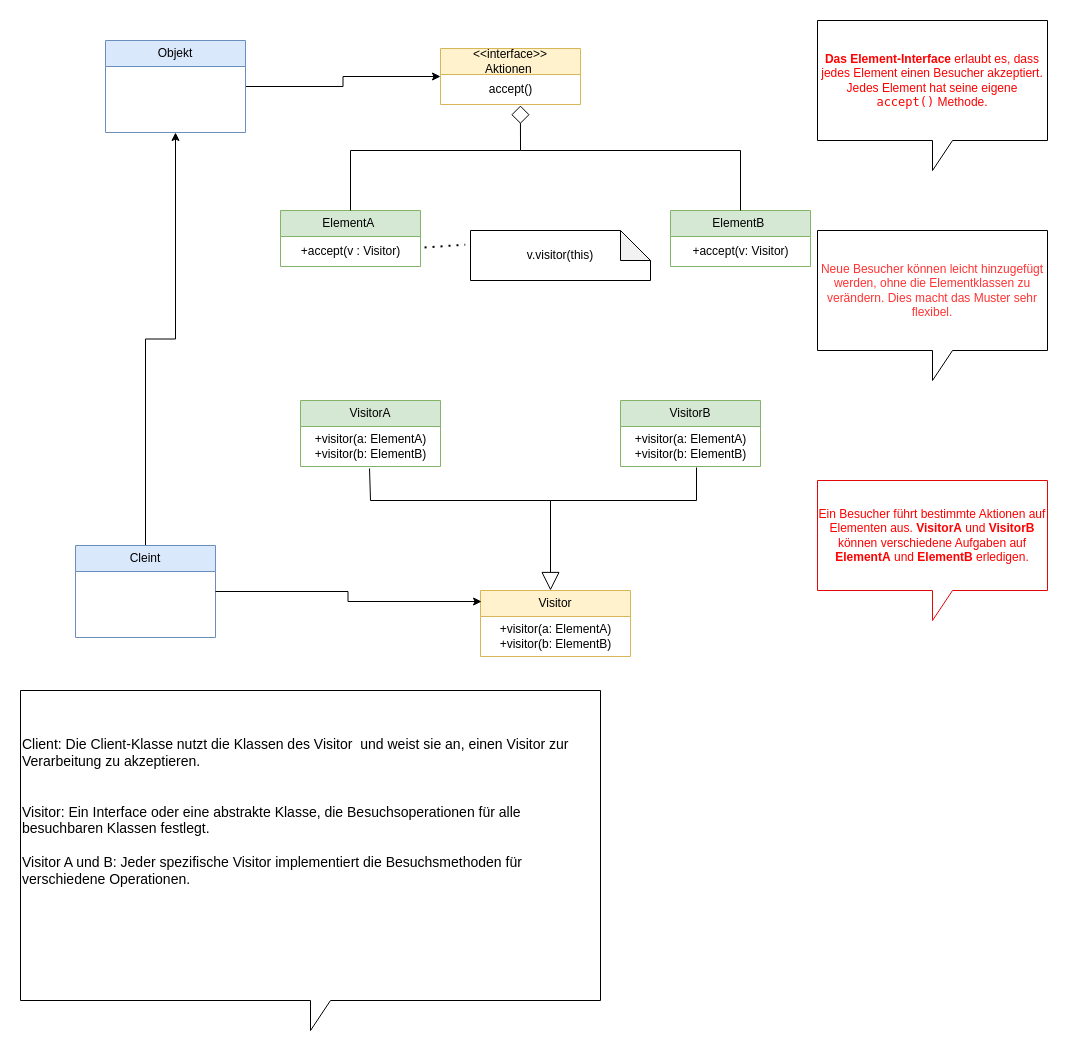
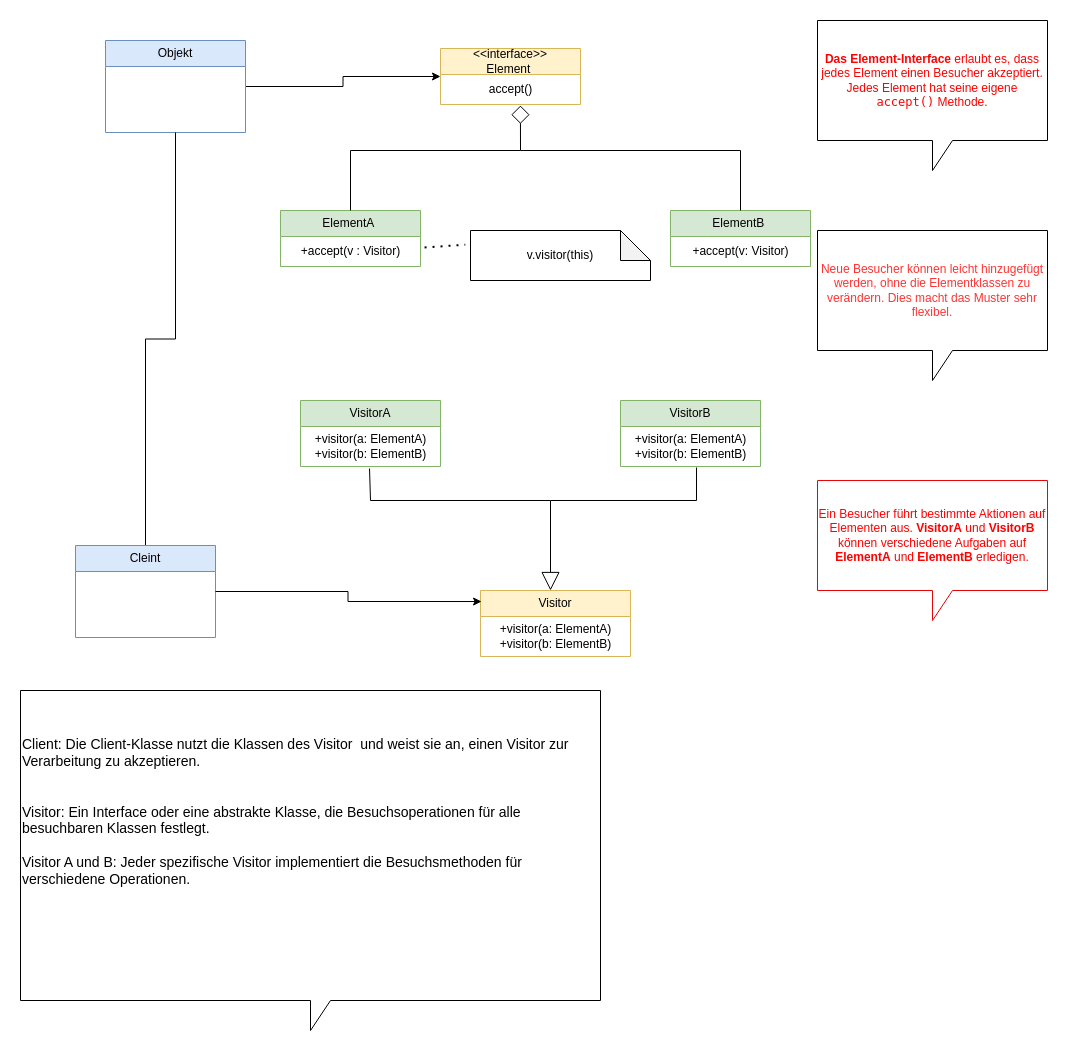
node "<<interface>> Aktionen": label "<<interface>> Aktionen" -> "<<interface>> Element"
edge "Cleint" -> "Objekt": arrowhead classic -> none
